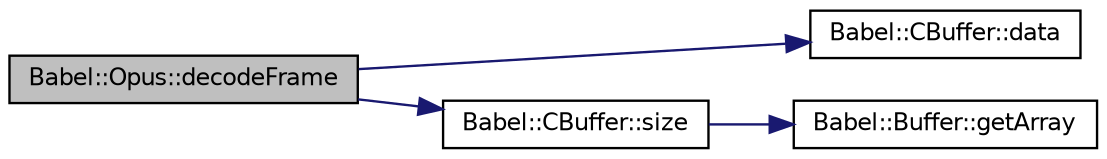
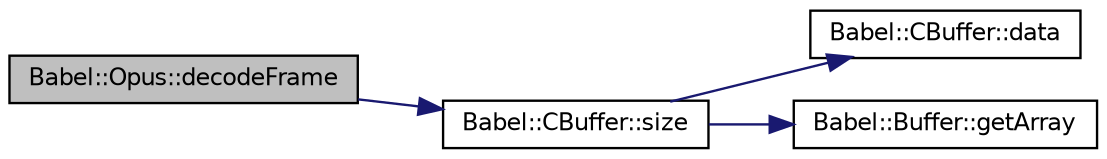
edge "Babel::Opus::decodeFrame" -> "Babel::CBuffer::data": now "Babel::CBuffer::size" -> "Babel::CBuffer::data"
